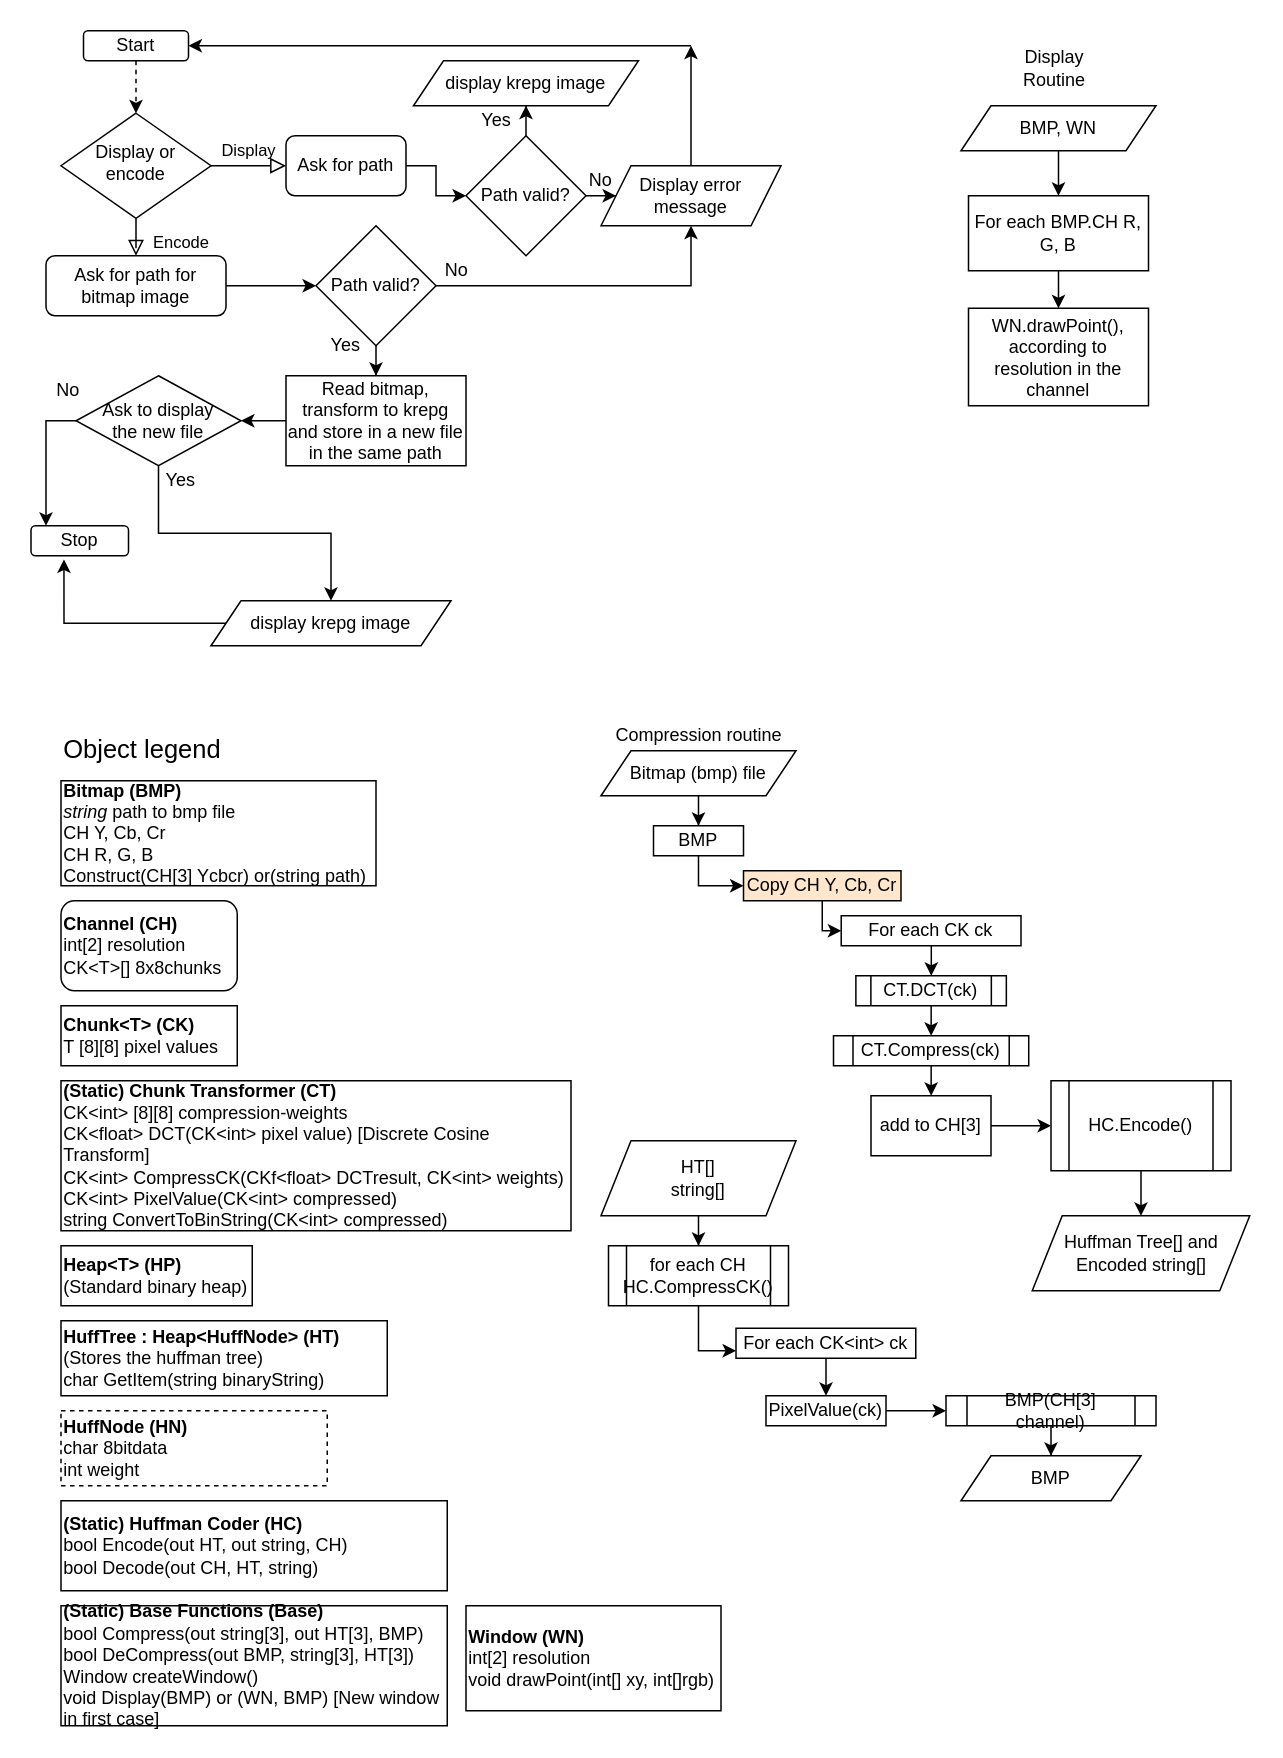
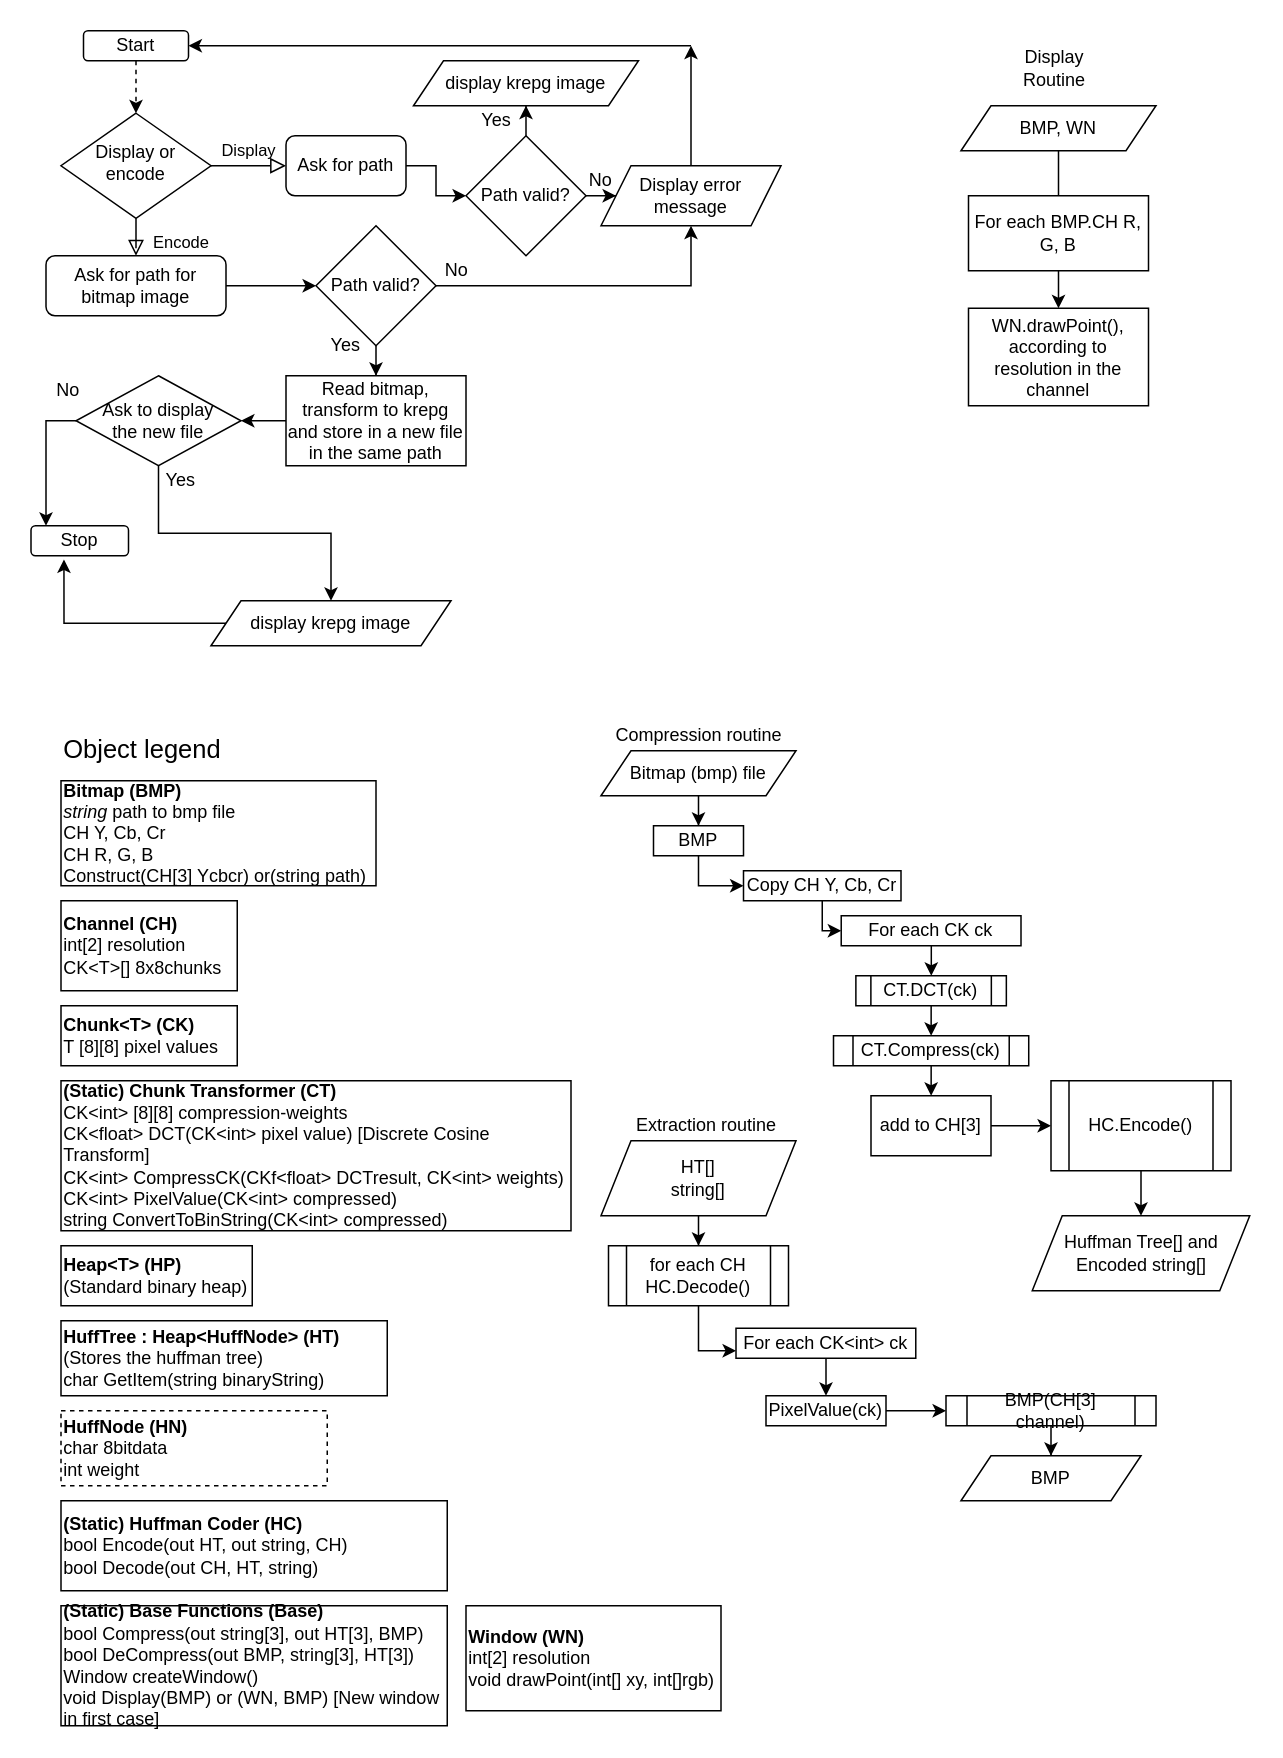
edge "BMP, WN" -> "For each BMP.CH R, G, B": arrowhead classic -> none
node "Copy CH Y, Cb, Cr": fillcolor #ffe6cc -> #ffffff
node "Channel (CH) int[2] resolution CK<T>[] 8x8chunks": shape rounded rectangle -> rectangle
node "Extraction routine": added
node "for each CH HC.CompressCK()": label "for each CH HC.CompressCK()" -> "for each CH HC.Decode()"
